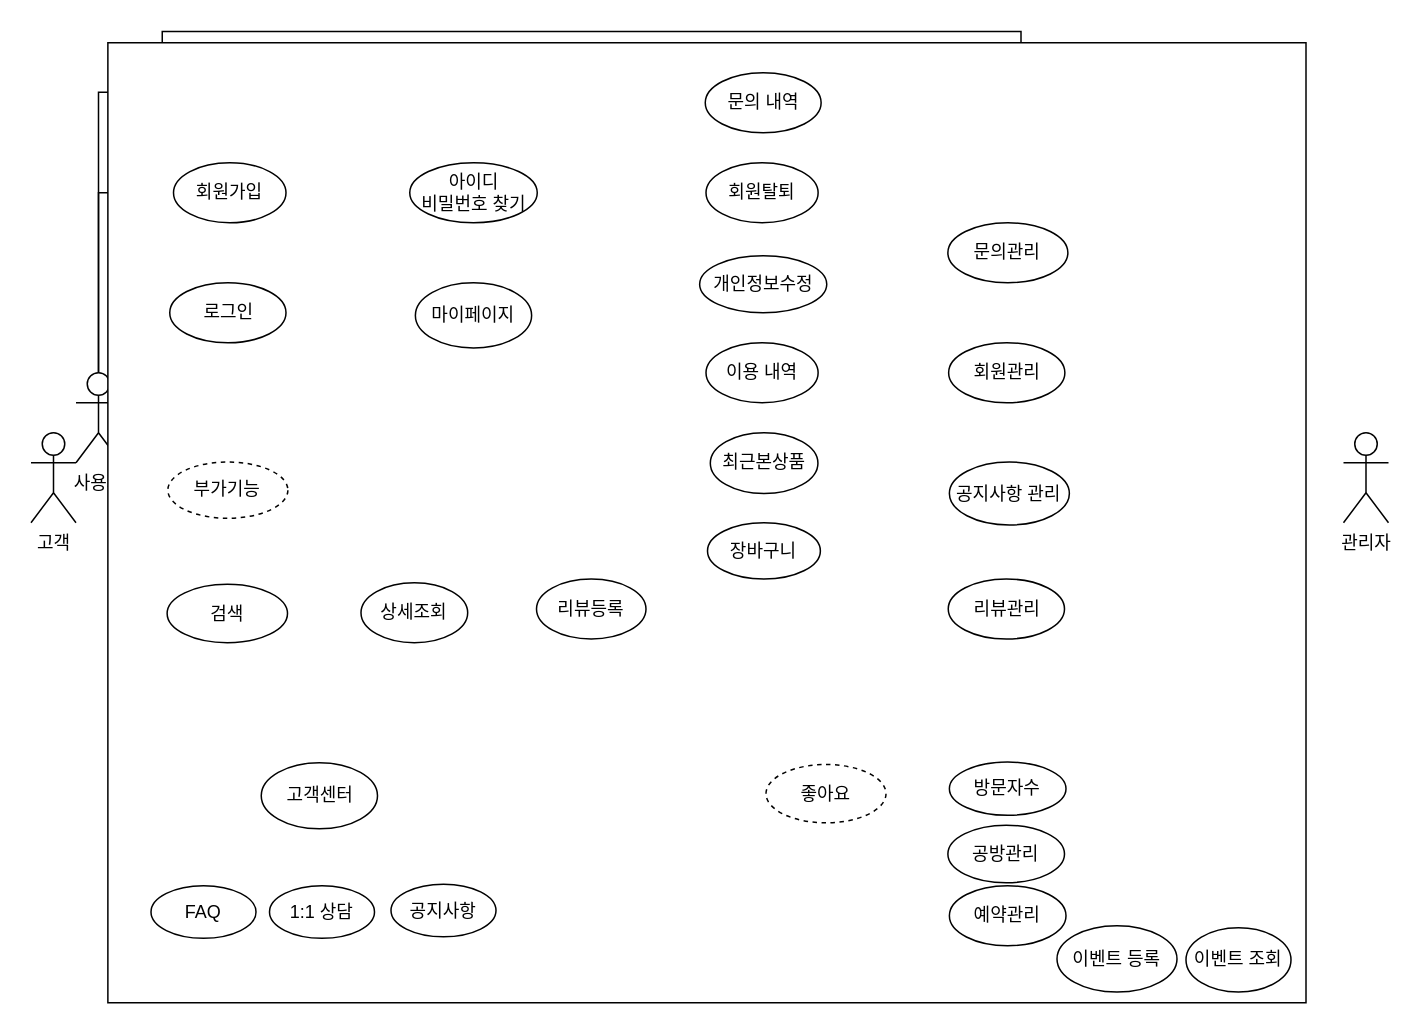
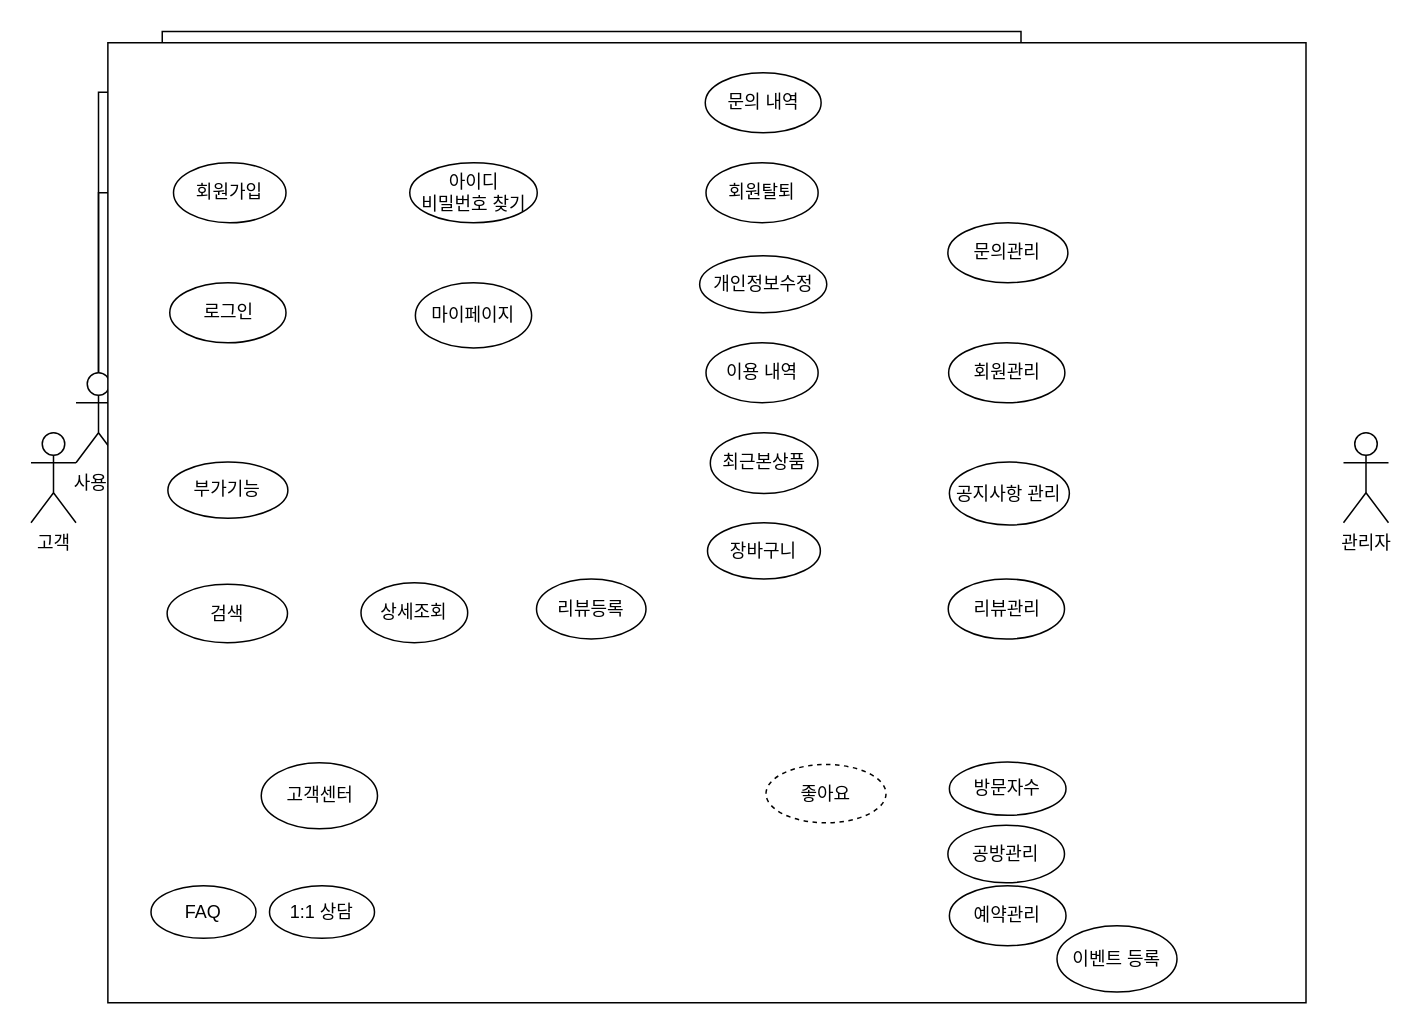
node "부가기능": style dashed -> solid
node "공지사항": removed
node "이벤트 조회": removed
